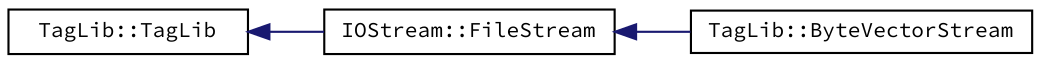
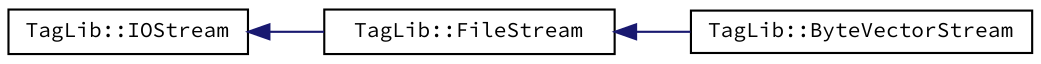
node "TagLib::TagLib": label "TagLib::TagLib" -> "TagLib::IOStream"
node "IOStream::FileStream": label "IOStream::FileStream" -> "TagLib::FileStream"
